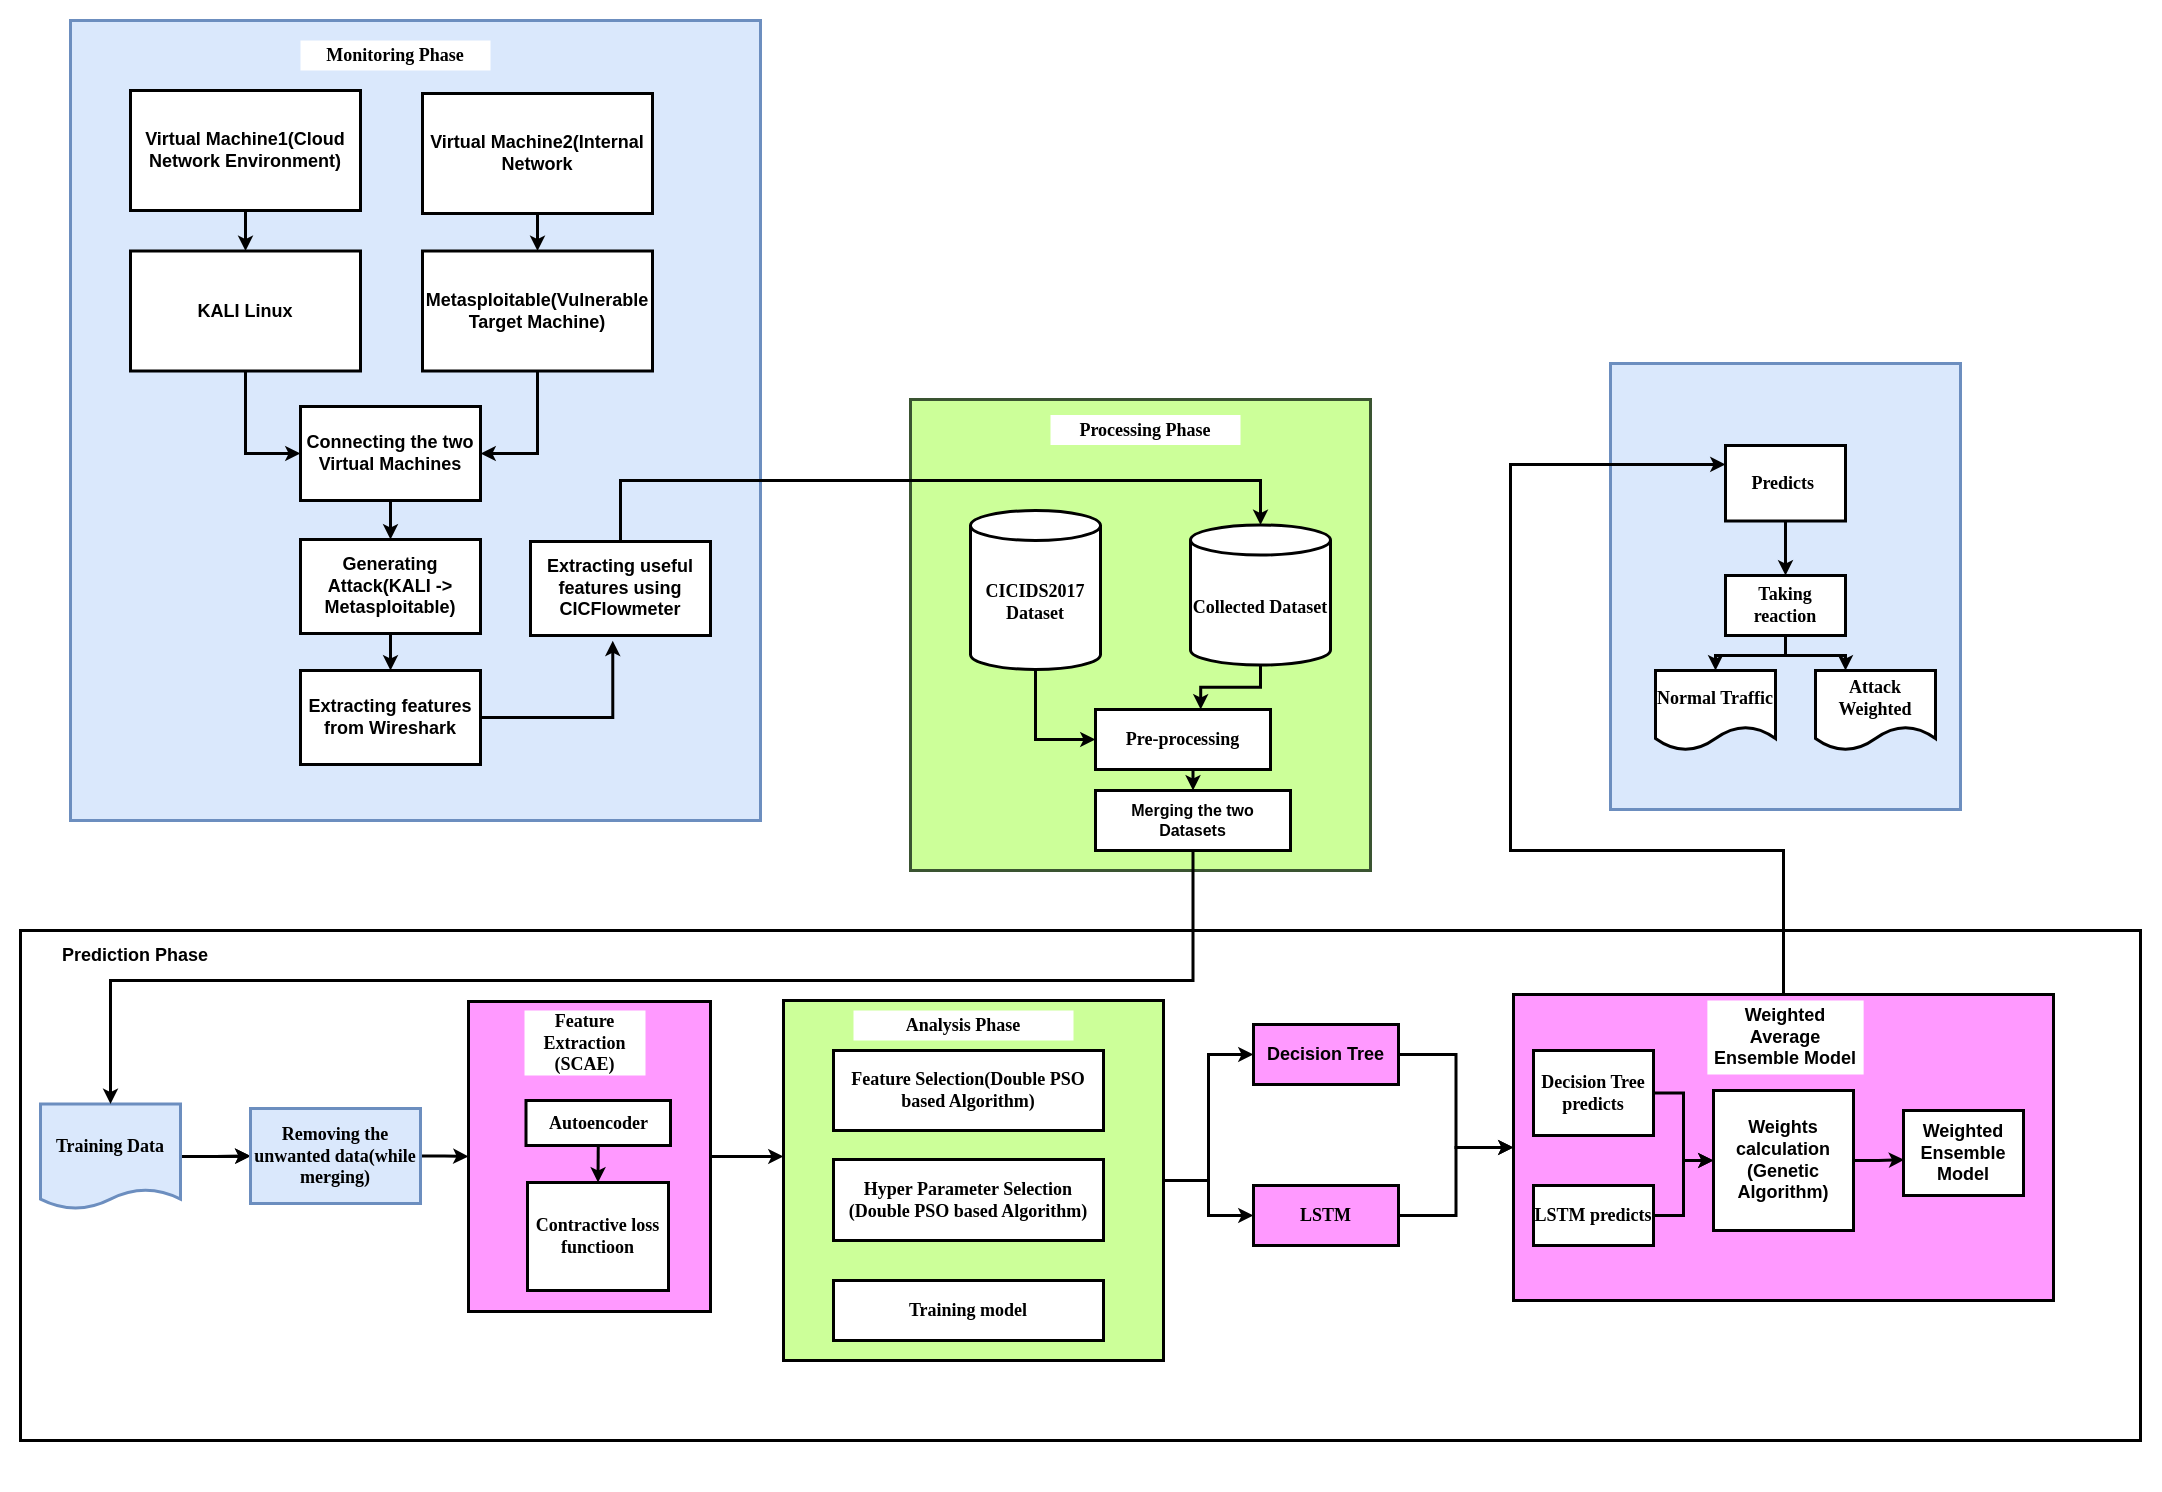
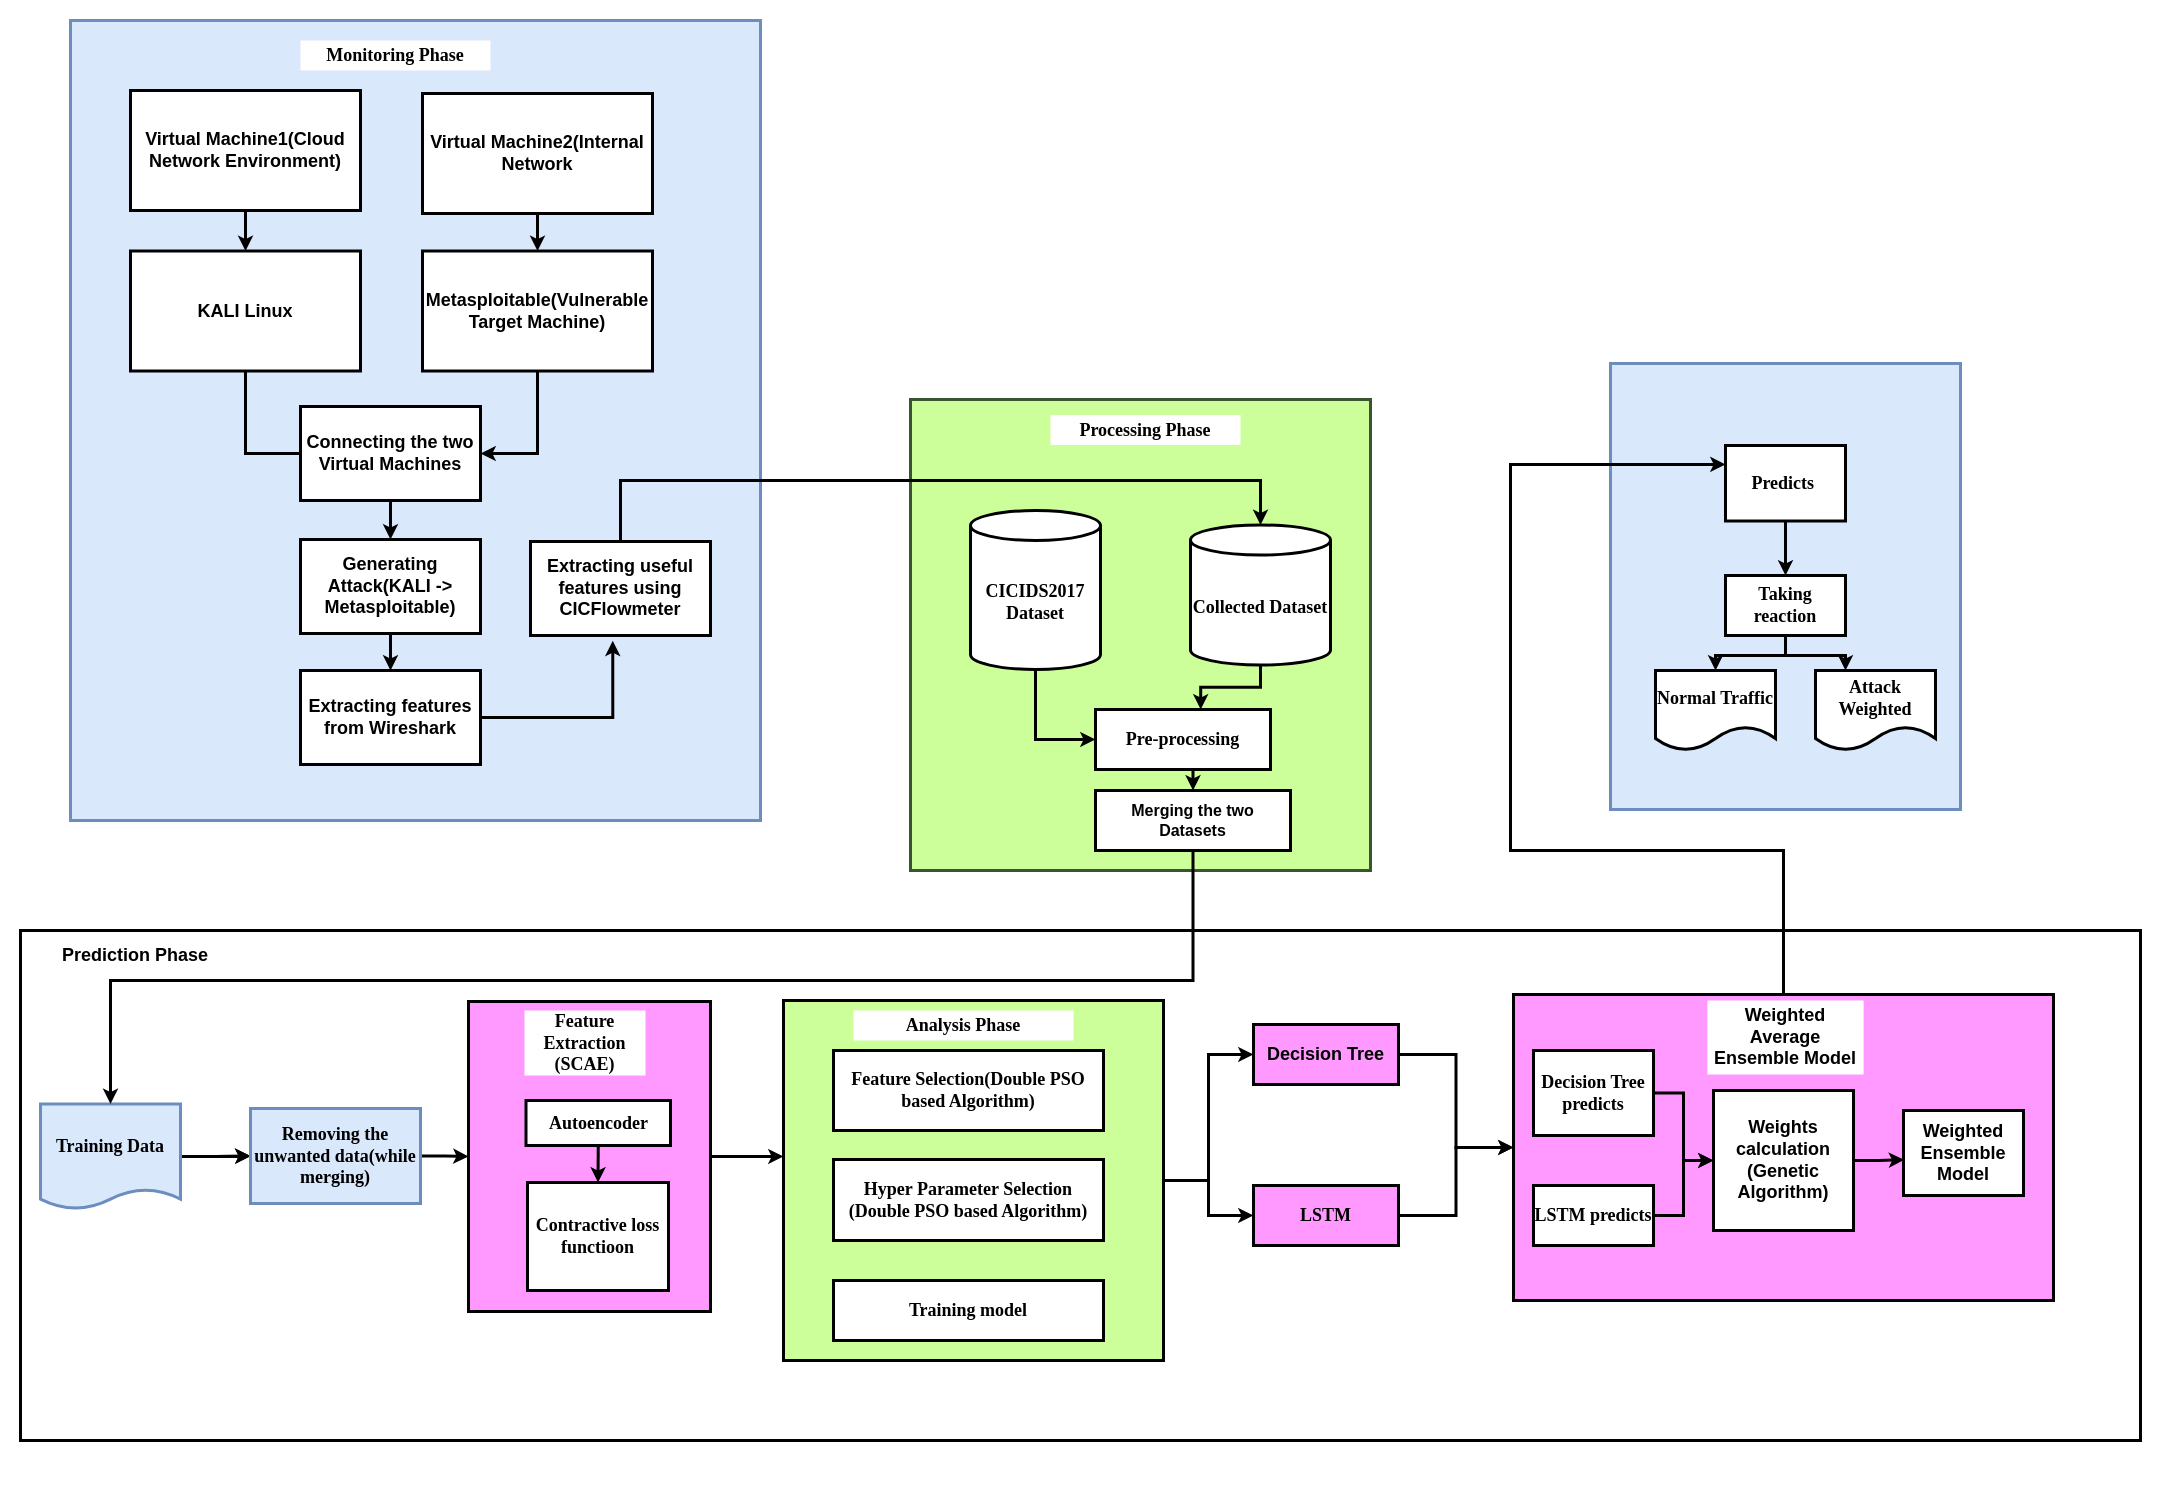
edge "KALI Linux" -> "Connecting the two Virtual Machines": arrowhead classic -> none
